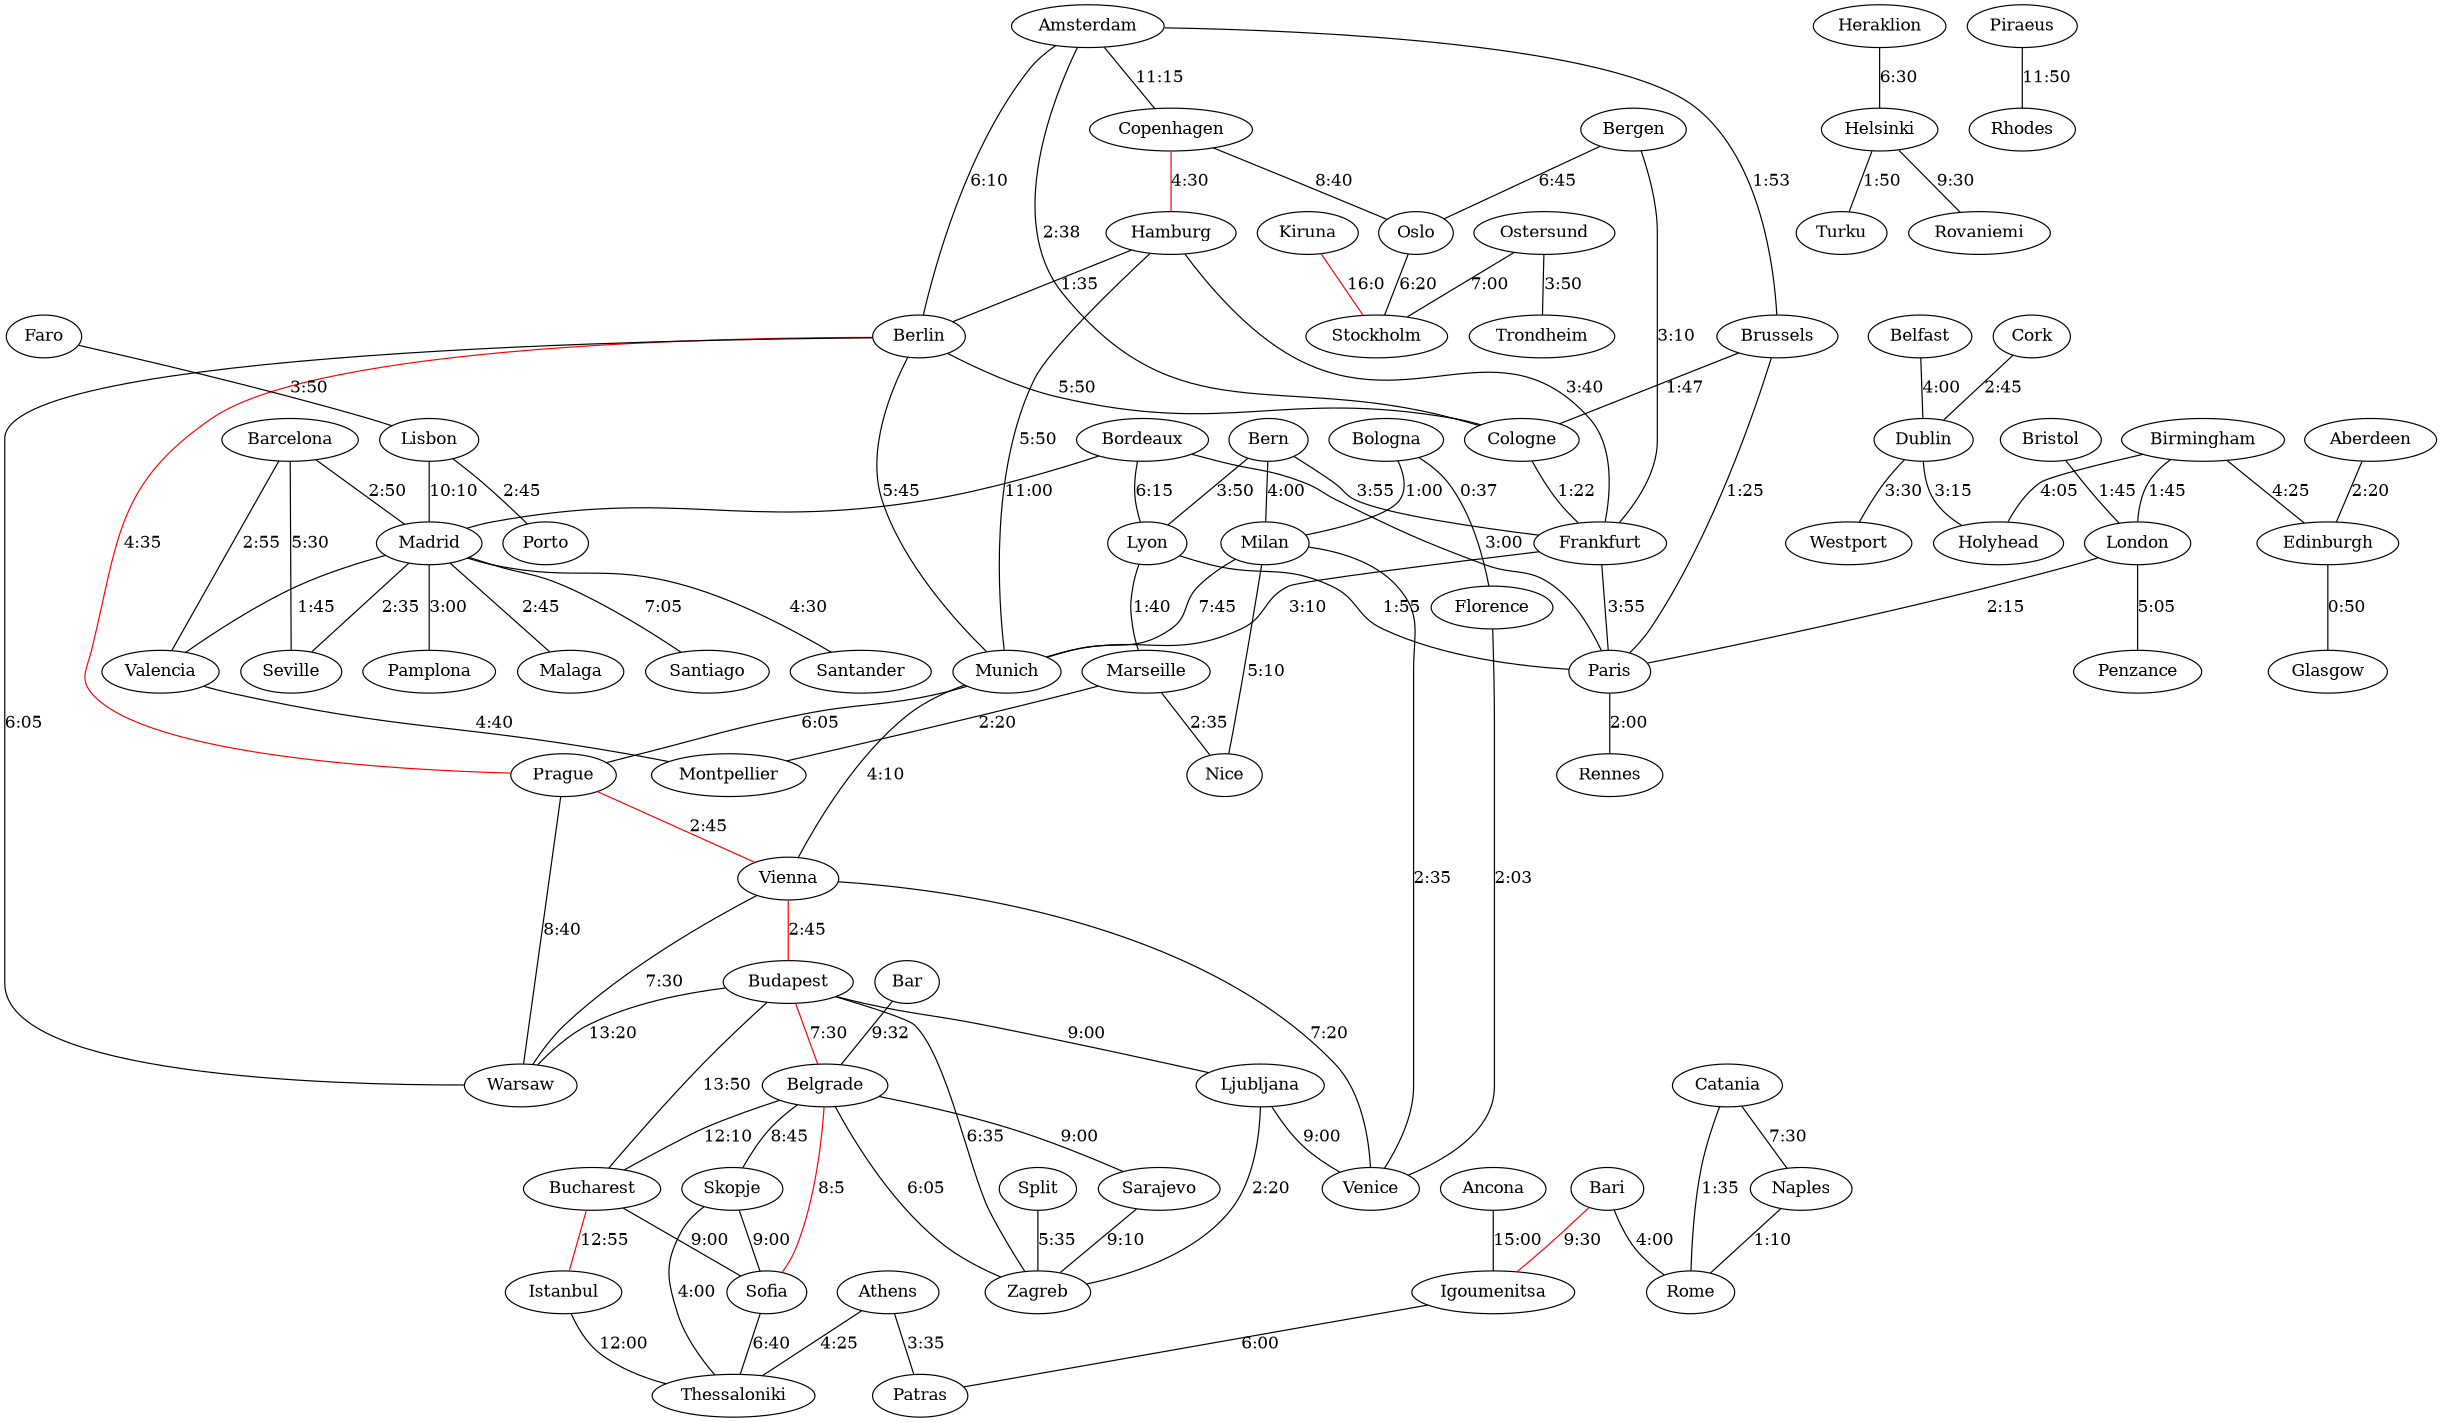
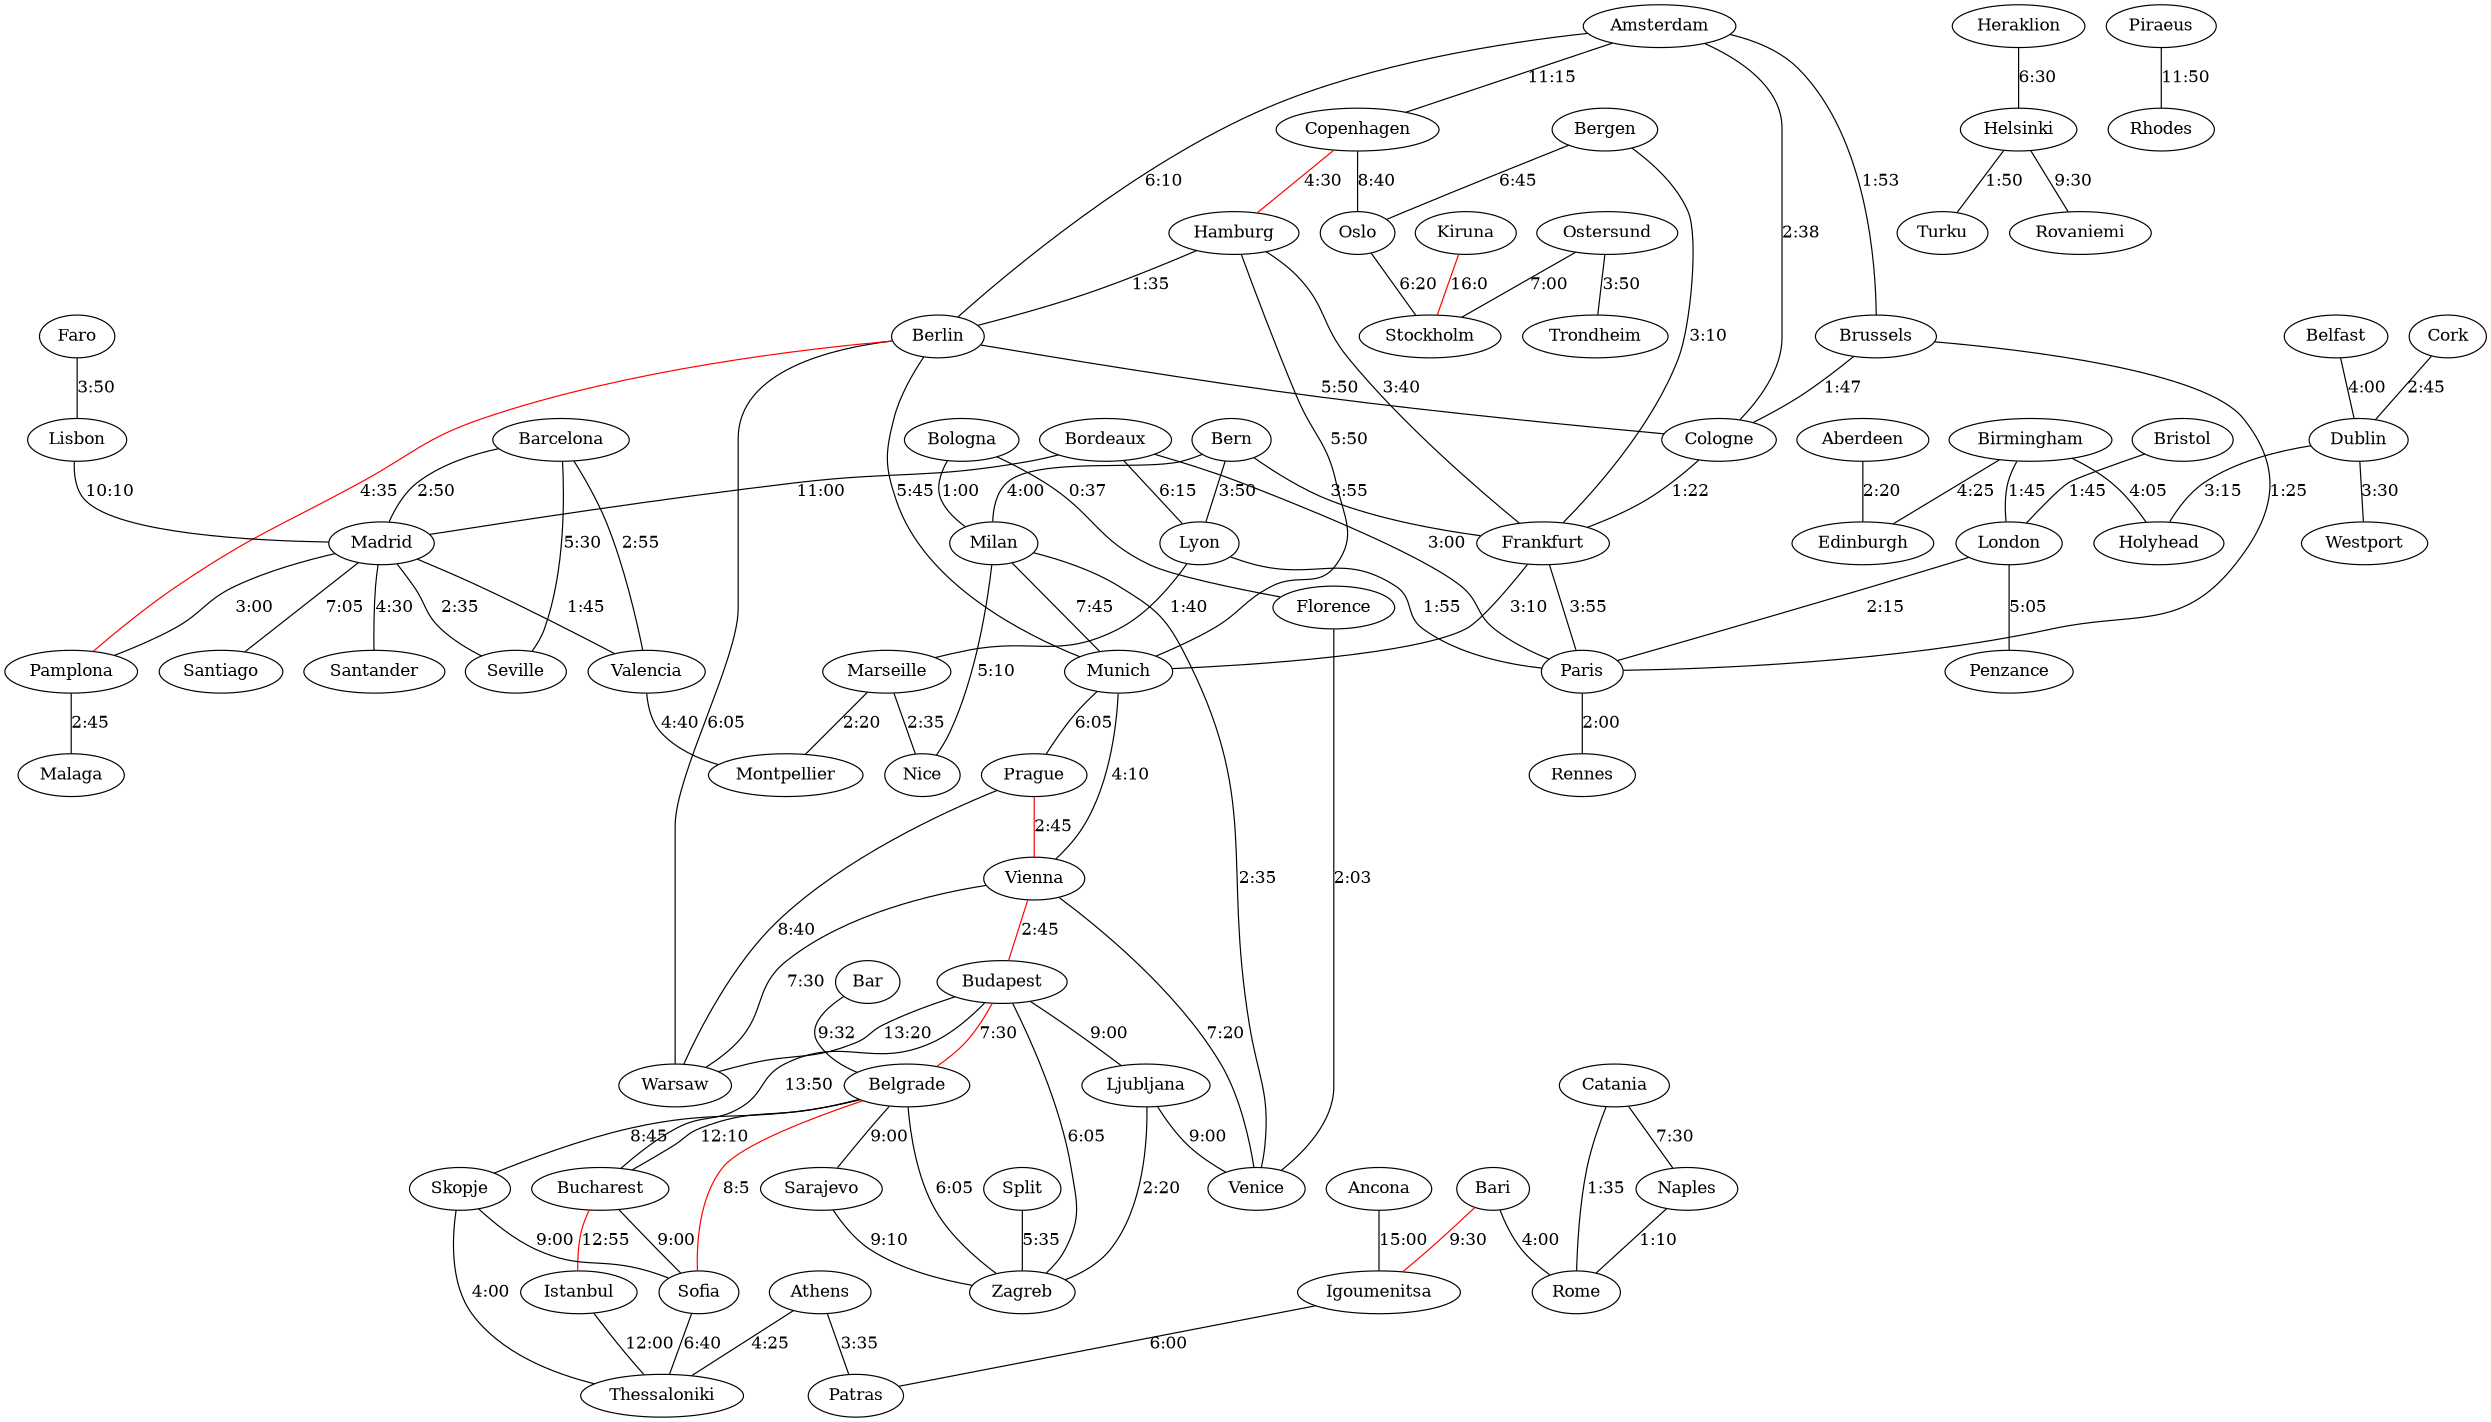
edge "Berlin" -- "Prague": now "Berlin" -- "Pamplona"
node "Porto": removed
edge "Madrid" -- "Malaga": now "Pamplona" -- "Malaga"
node "Glasgow": removed
edge "Budapest" -- "Zagreb": label "6:35" -> "6:05"
